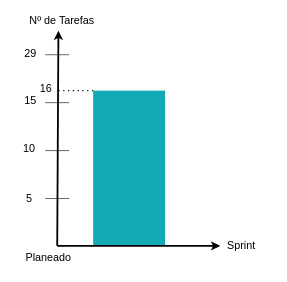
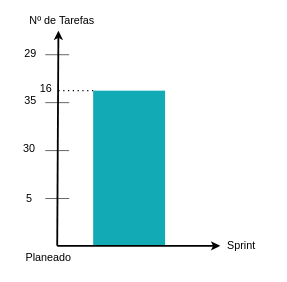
node "15": label "15" -> "35"
node "10": label "10" -> "30"
